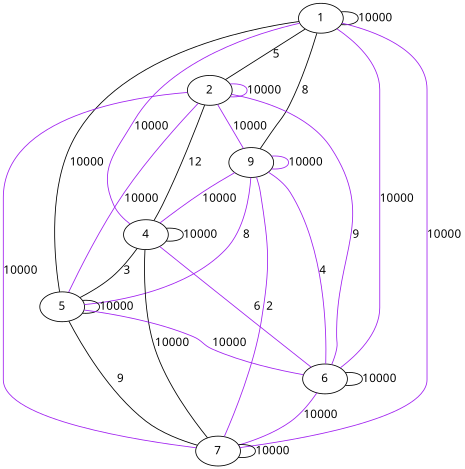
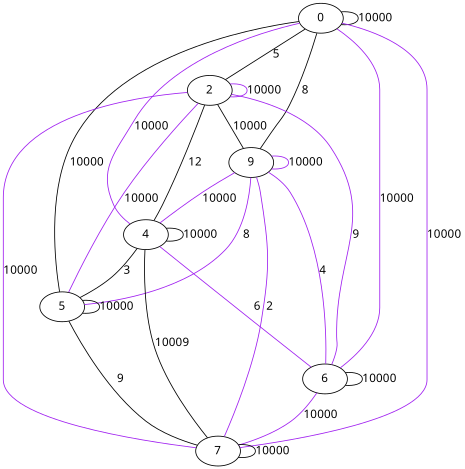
node "1": label "1" -> "0"
edge "2" -- "9": color purple -> black
edge "5" -- "6": removed, label "10000"
edge "4" -- "7": label "10000" -> "10009"
